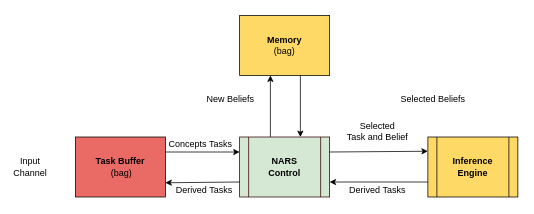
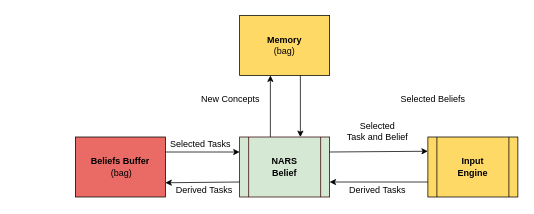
node "New Beliefs": label "New Beliefs" -> "New Concepts"
node "Concepts Tasks": label "Concepts Tasks" -> "Selected Tasks"
node "Input Channel": removed
node "Task Buffer (bag)": label "Task Buffer (bag)" -> "Beliefs Buffer (bag)"
node "NARS Control": label "NARS Control" -> "NARS Belief"
node "Inference Engine": label "Inference Engine" -> "Input Engine"
